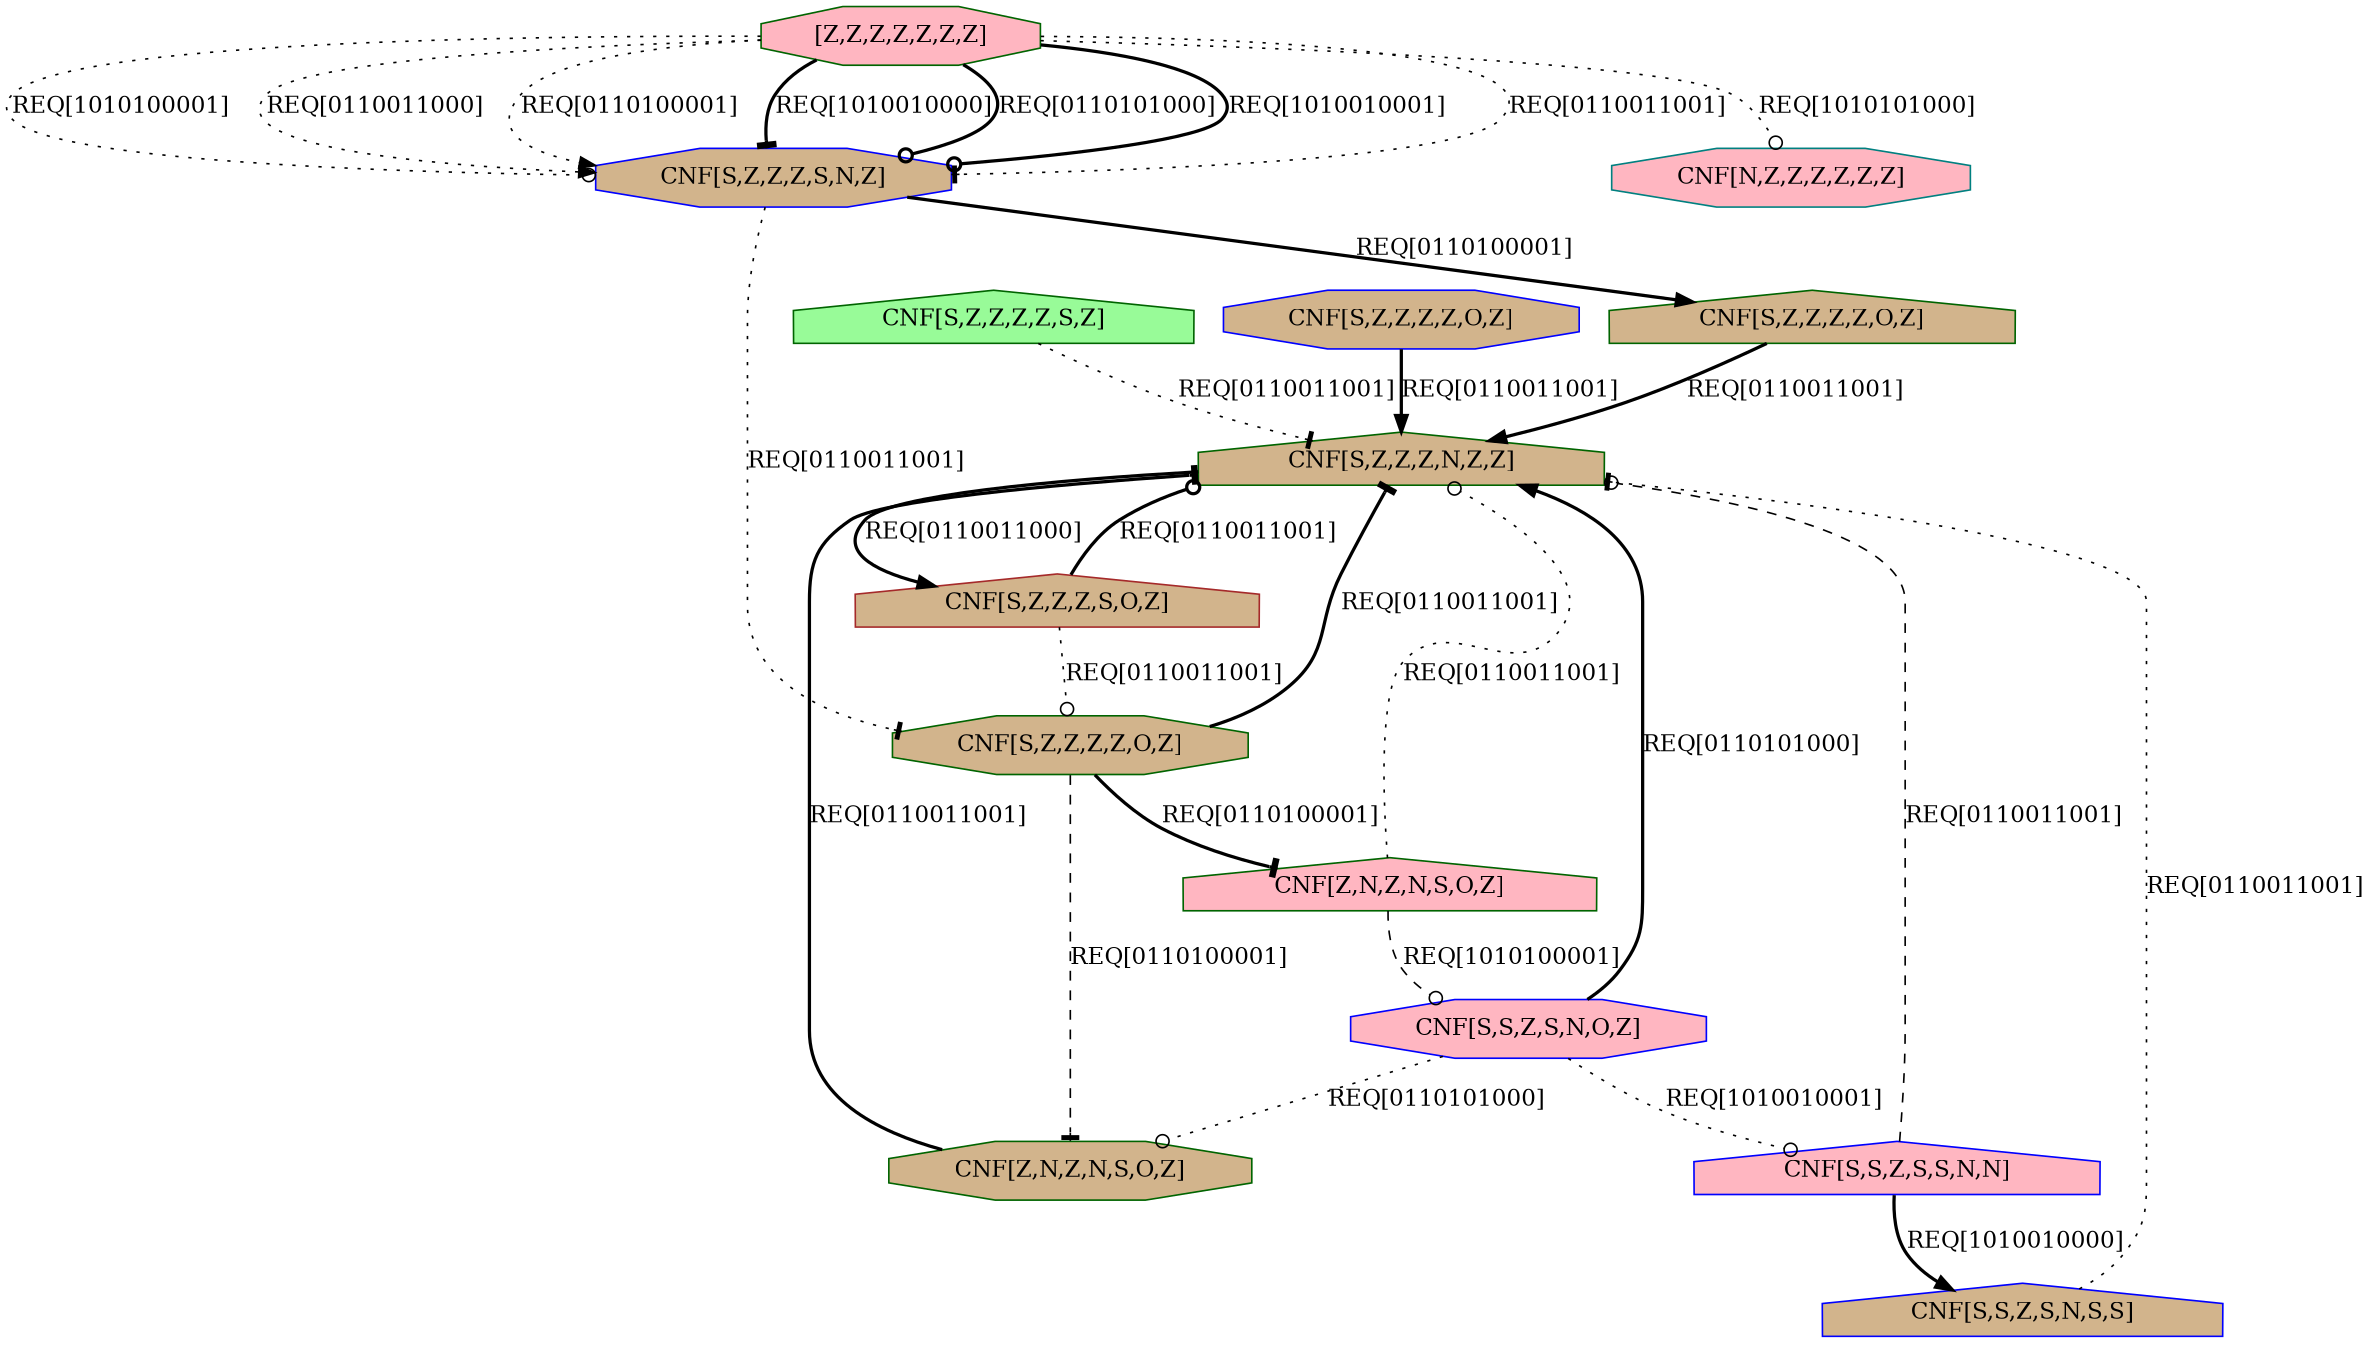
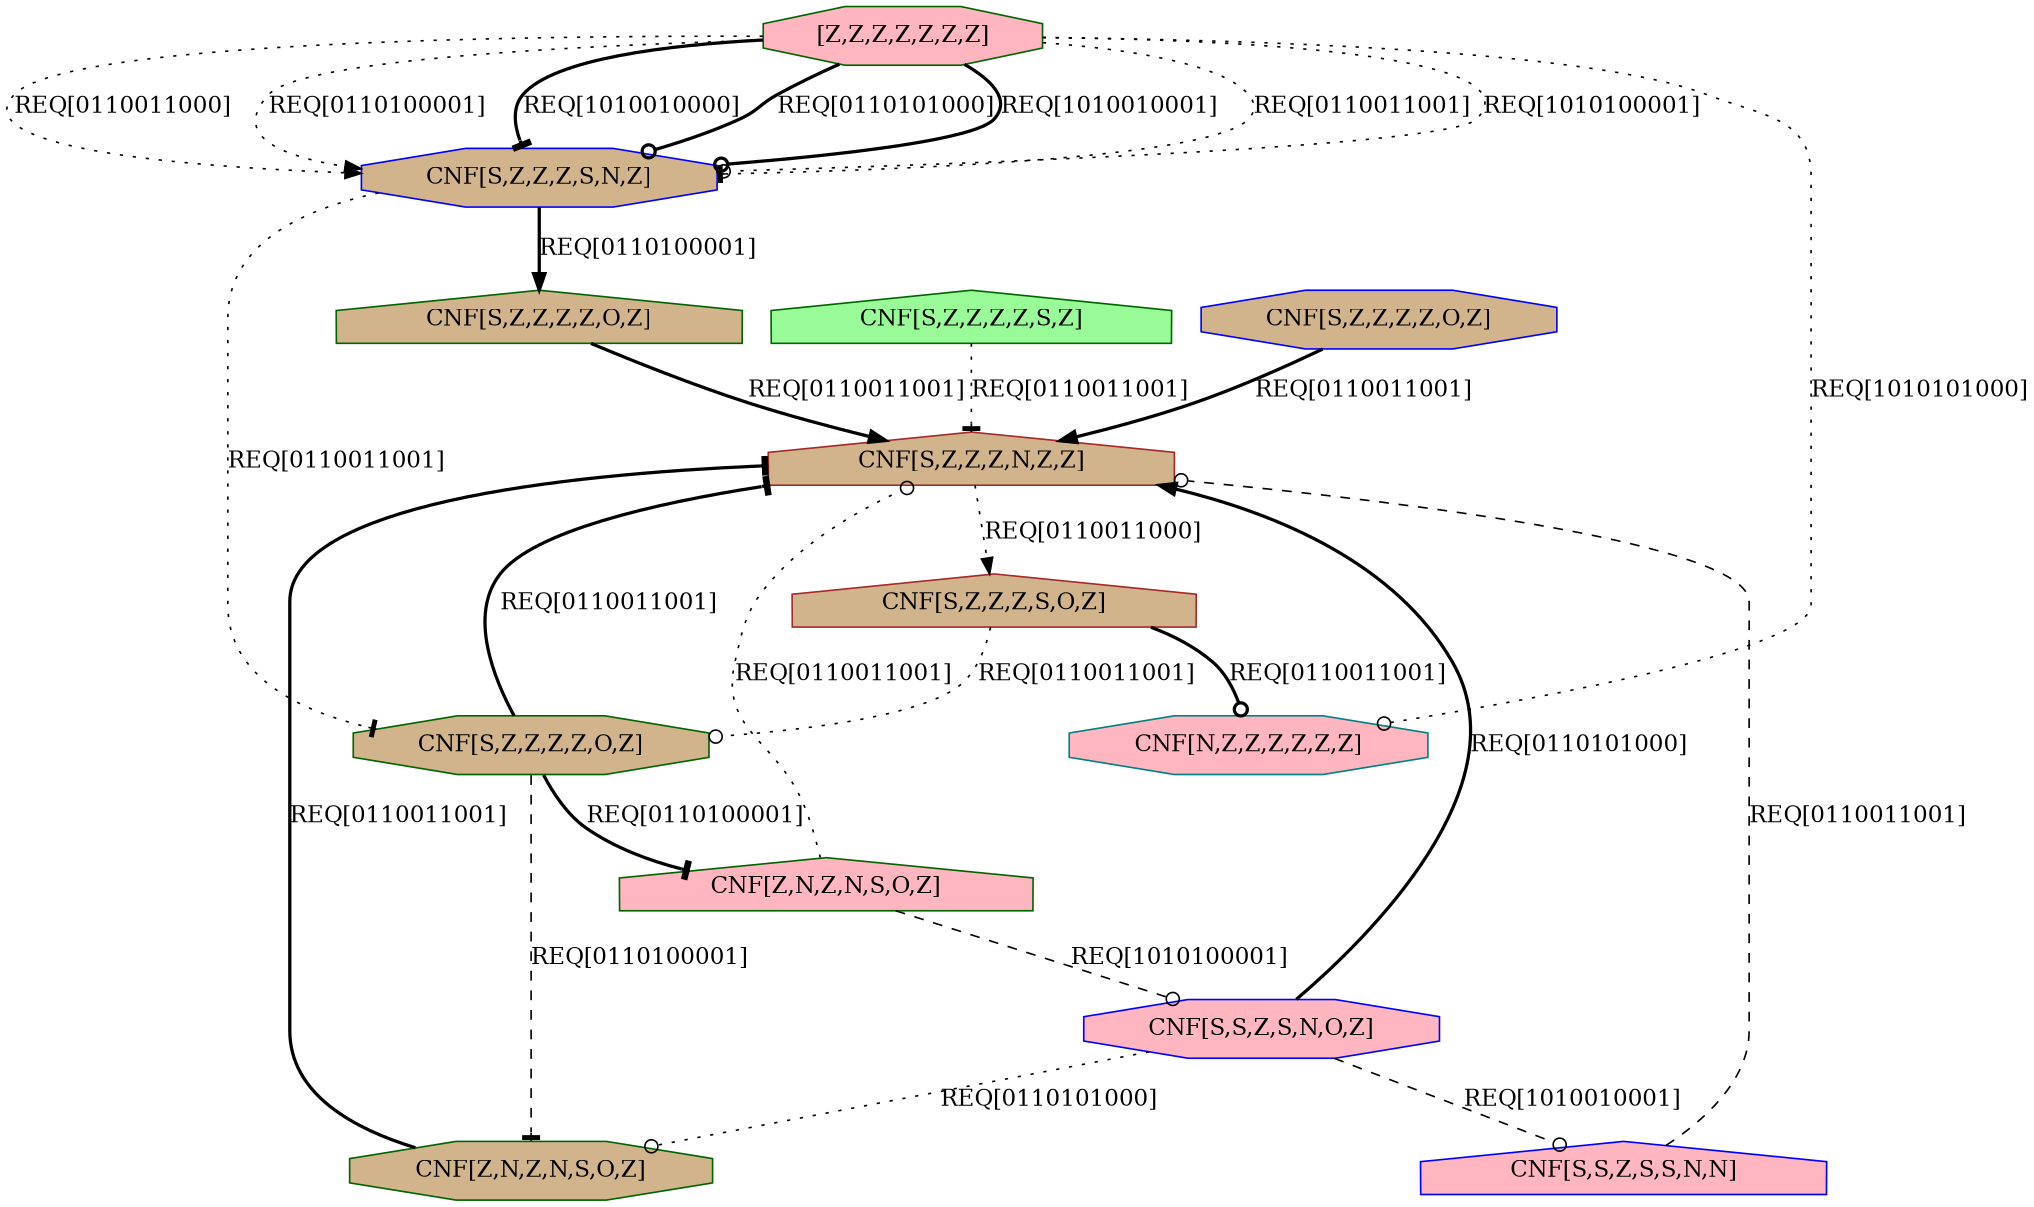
node "CNF[S,Z,Z,Z,N,Z,Z]": color darkgreen -> brown
edge "CNF[S,Z,Z,Z,N,Z,Z]" -> "CNF[S,Z,Z,Z,S,O,Z]": style bold -> dotted
edge "CNF[S,Z,Z,Z,S,O,Z]" -> "CNF[S,Z,Z,Z,N,Z,Z]": now "CNF[S,Z,Z,Z,S,O,Z]" -> "CNF[N,Z,Z,Z,Z,Z,Z]"
edge "CNF[S,S,Z,S,N,O,Z]" -> "CNF[S,S,Z,S,S,N,N]": style dotted -> dashed
node "CNF[S,S,Z,S,N,S,S]": removed
